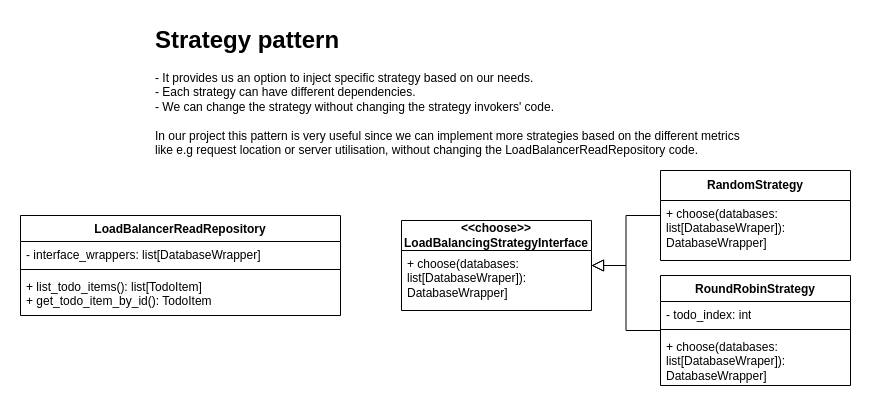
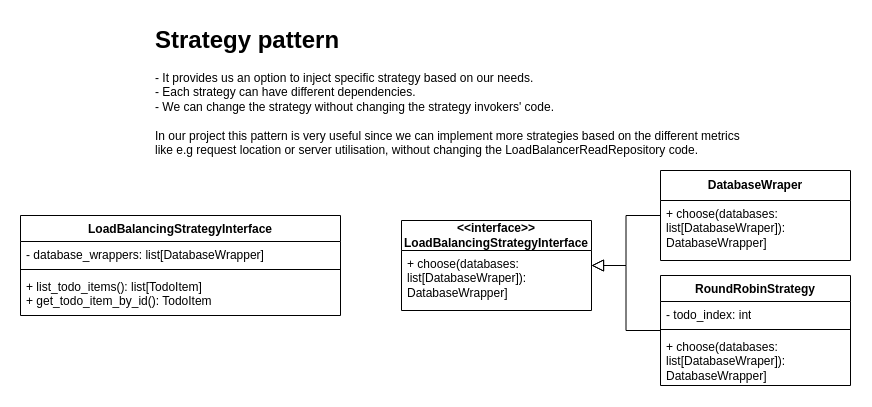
node "RandomStrategy": label "RandomStrategy" -> "DatabaseWraper"
node "LoadBalancerReadRepository": label "LoadBalancerReadRepository" -> "LoadBalancingStrategyInterface"
node "<<choose>> LoadBalancingStrategyInterface": label "<<choose>> LoadBalancingStrategyInterface" -> "<<interface>> LoadBalancingStrategyInterface"
node "- interface_wrappers: list[DatabaseWrapper]": label "- interface_wrappers: list[DatabaseWrapper]" -> "- database_wrappers: list[DatabaseWrapper]"
